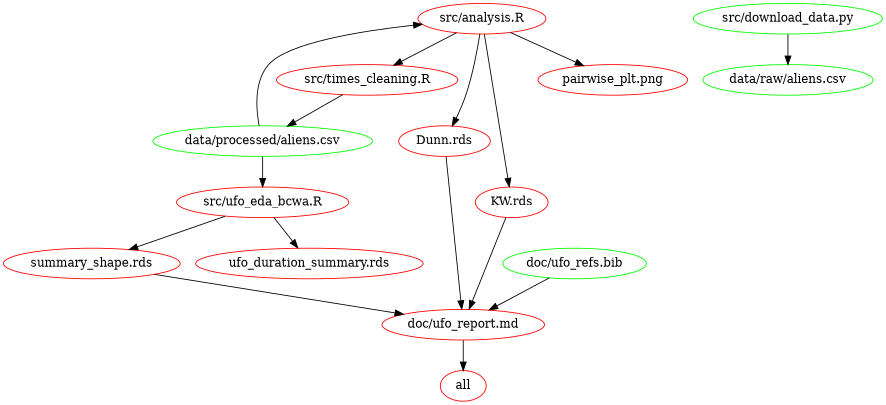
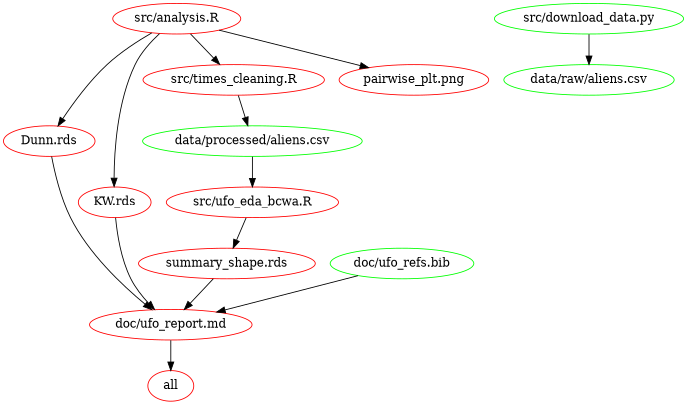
edge "data/processed/aliens.csv" -> "src/analysis.R": removed
node "ufo_duration_summary.rds": removed
